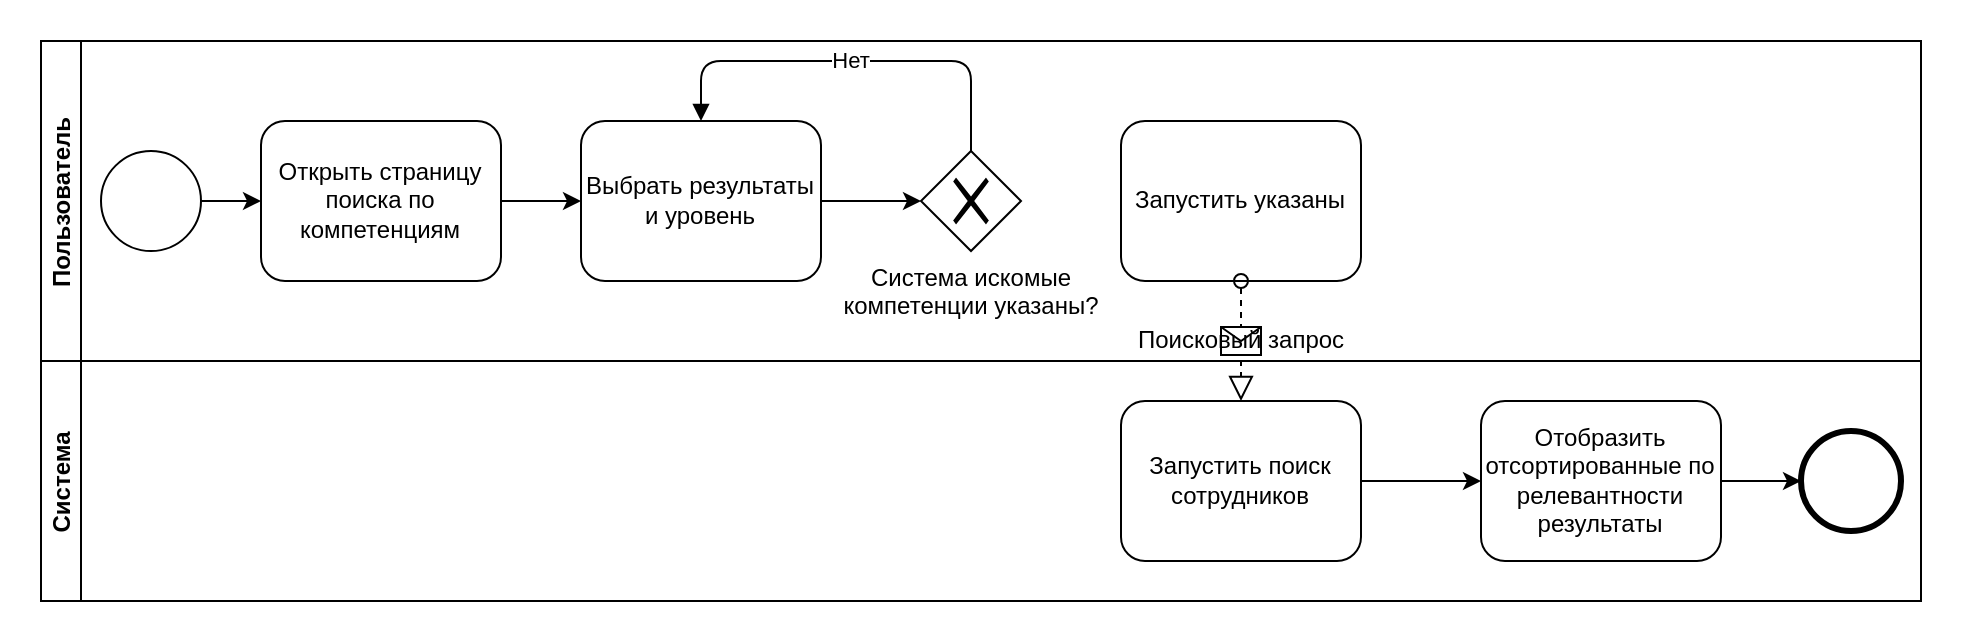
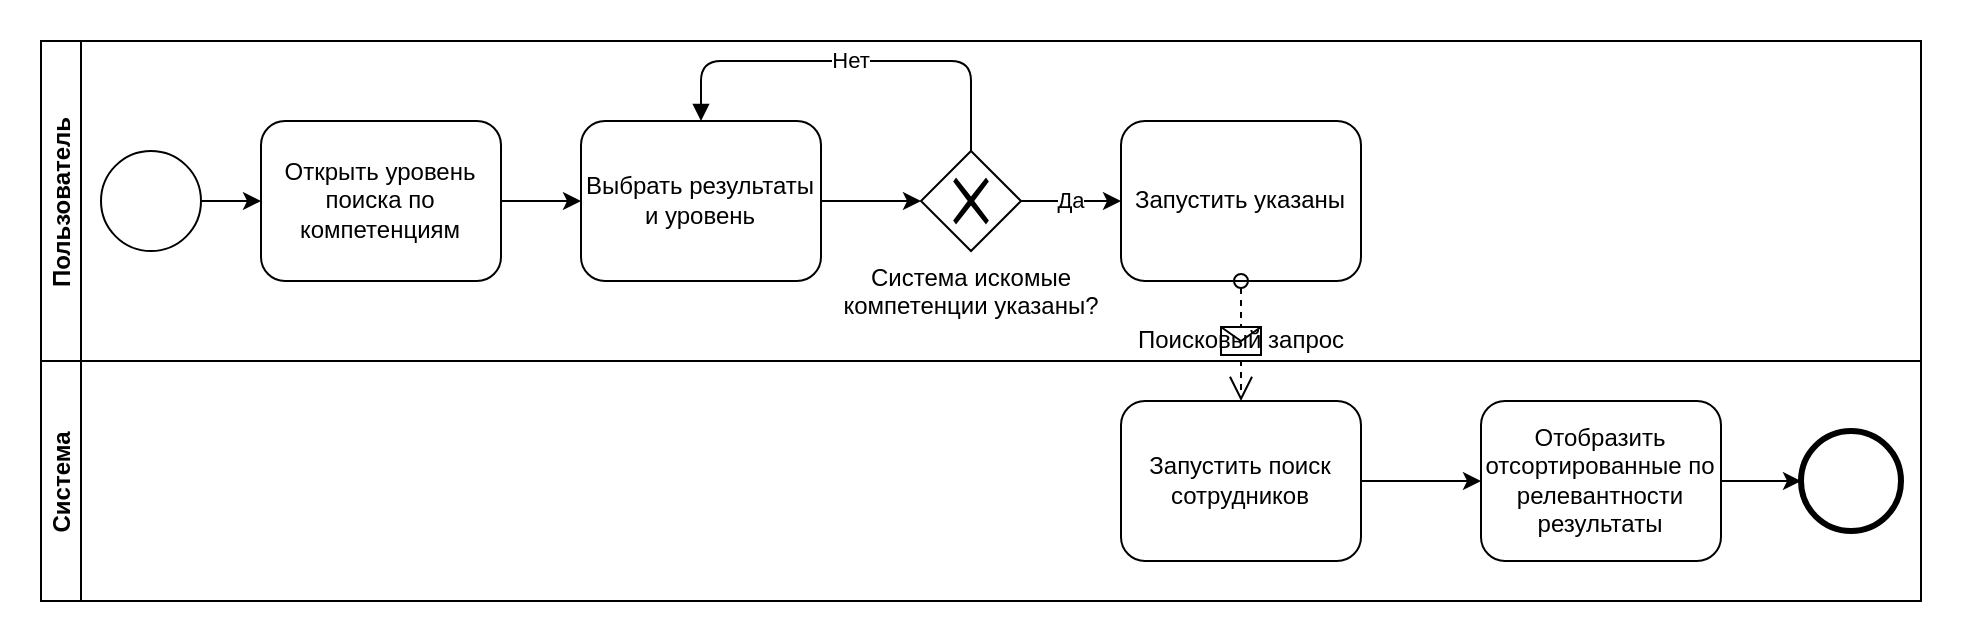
node "Открыть страницу поиска по компетенциям": label "Открыть страницу поиска по компетенциям" -> "Открыть уровень поиска по компетенциям"
edge "Система искомые компетенции указаны?" -> "Запустить указаны": added, label "Да"
edge "Запустить указаны" -- "Запустить поиск сотрудников": arrowhead block -> open
